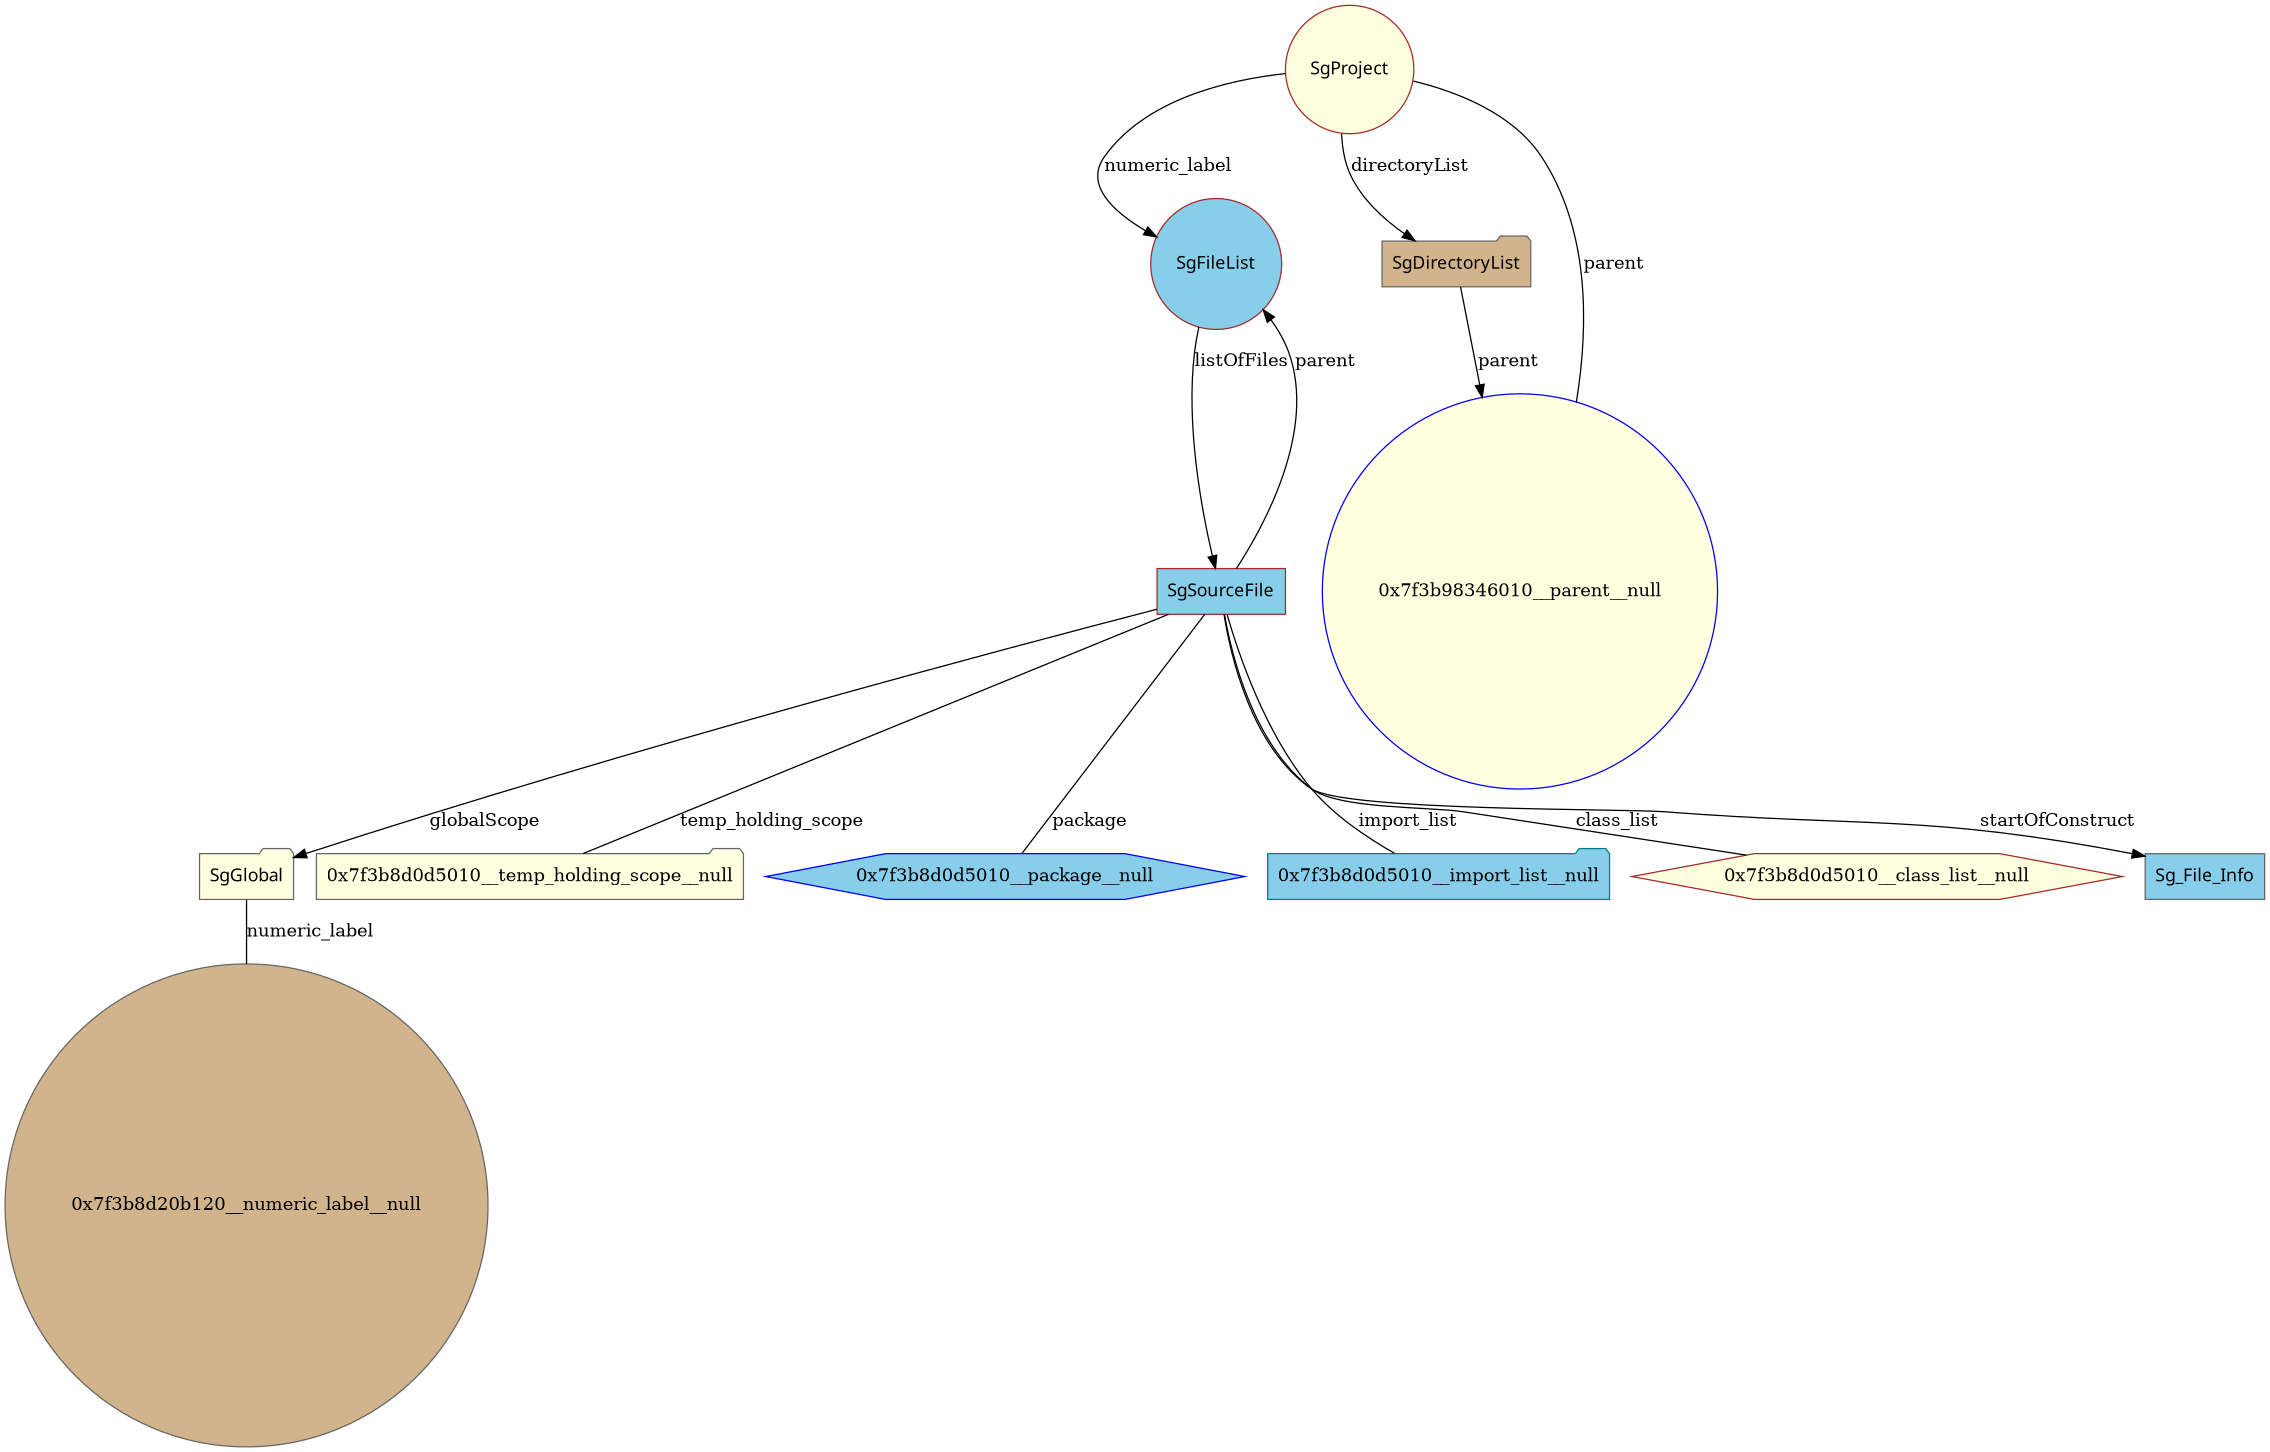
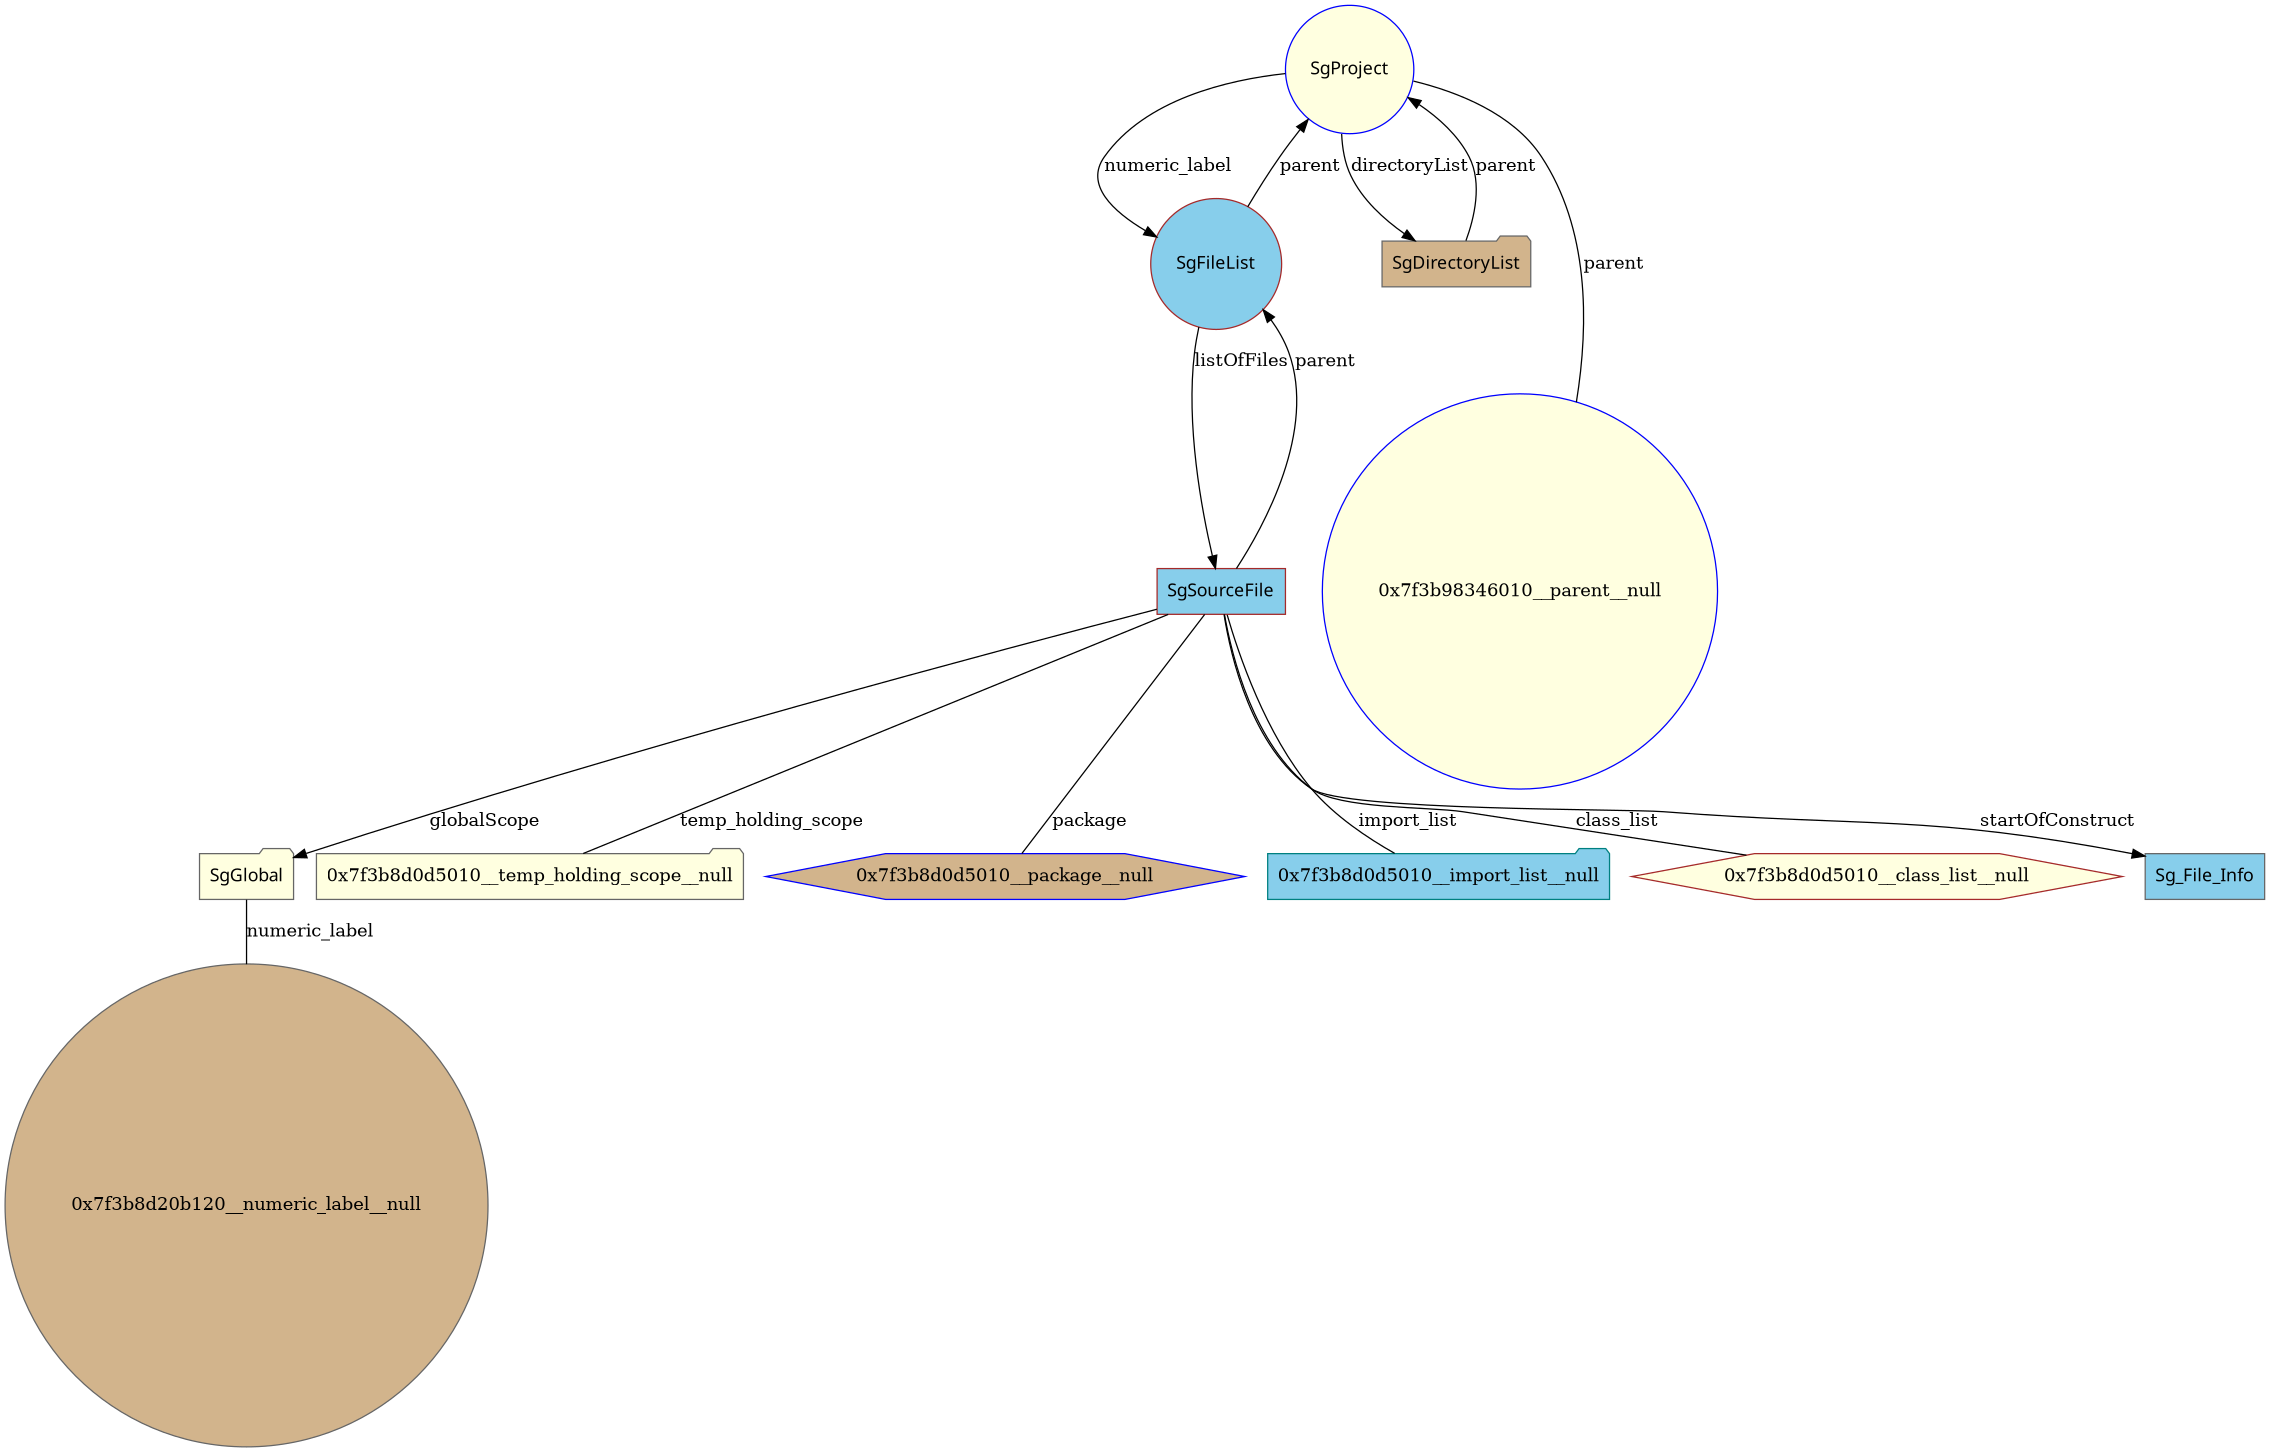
node "SgProject": color brown -> blue
edge "SgFileList" -> "SgProject": added, label "parent"
edge "SgDirectoryList" -> "0x7f3b98346010__parent__null": now "SgDirectoryList" -> "SgProject"
node "0x7f3b8d0d5010__package__null": fillcolor skyblue -> tan
